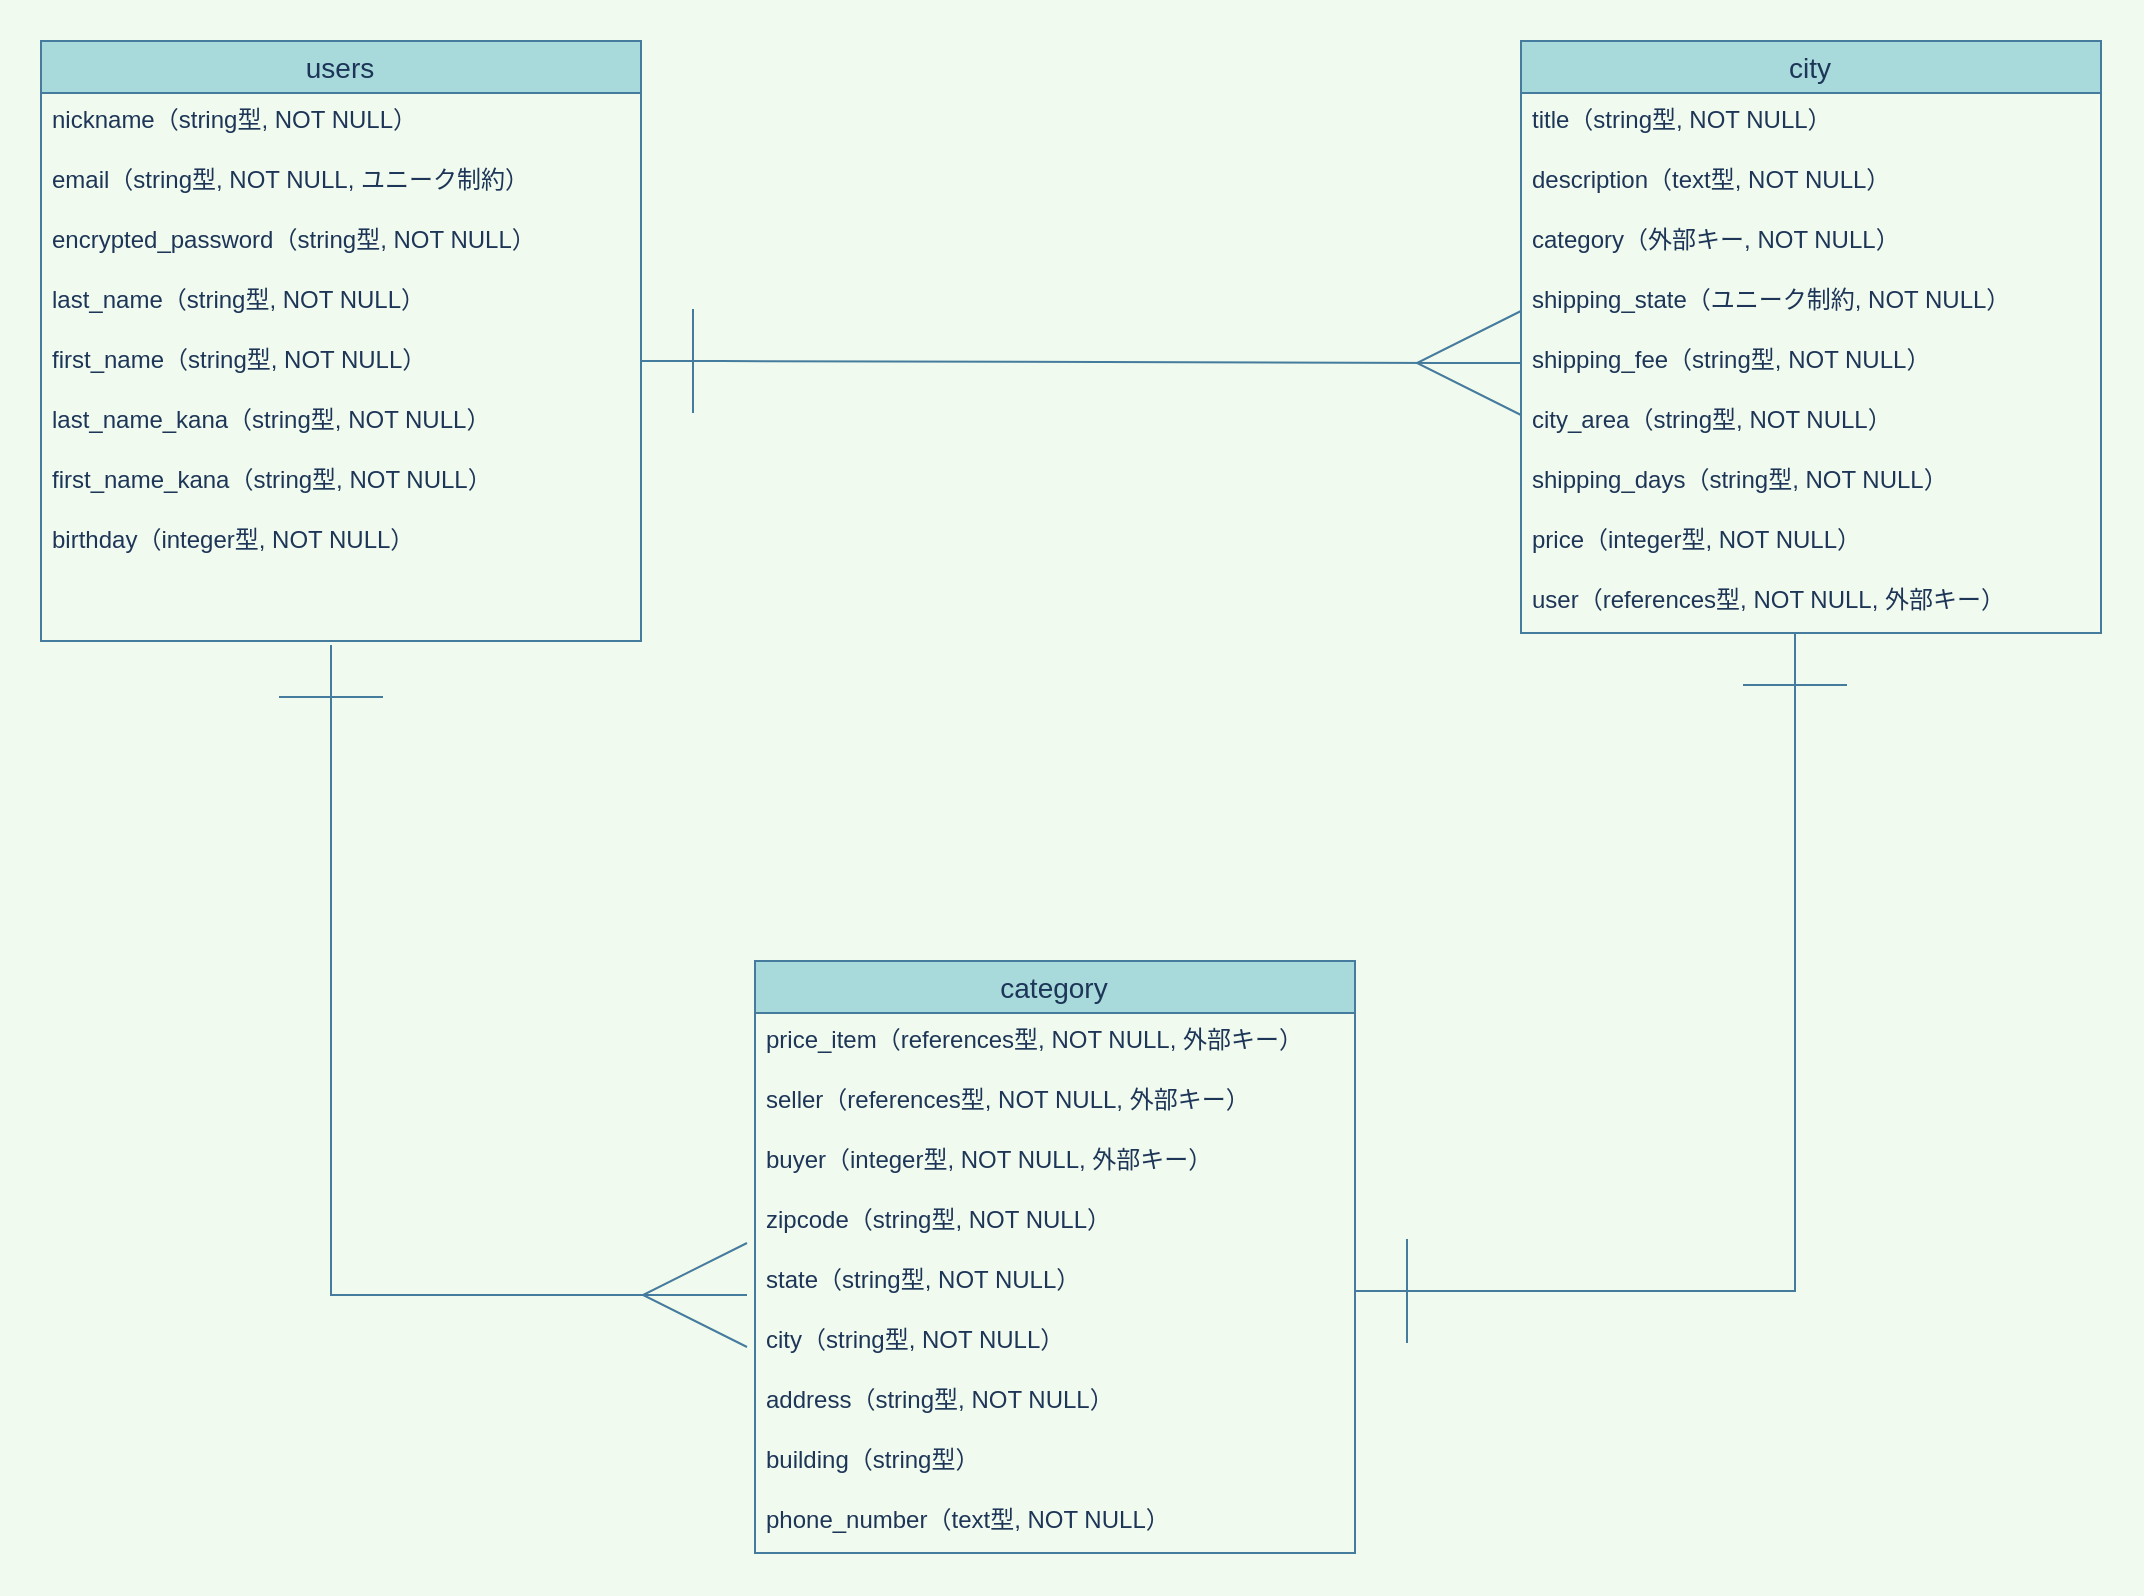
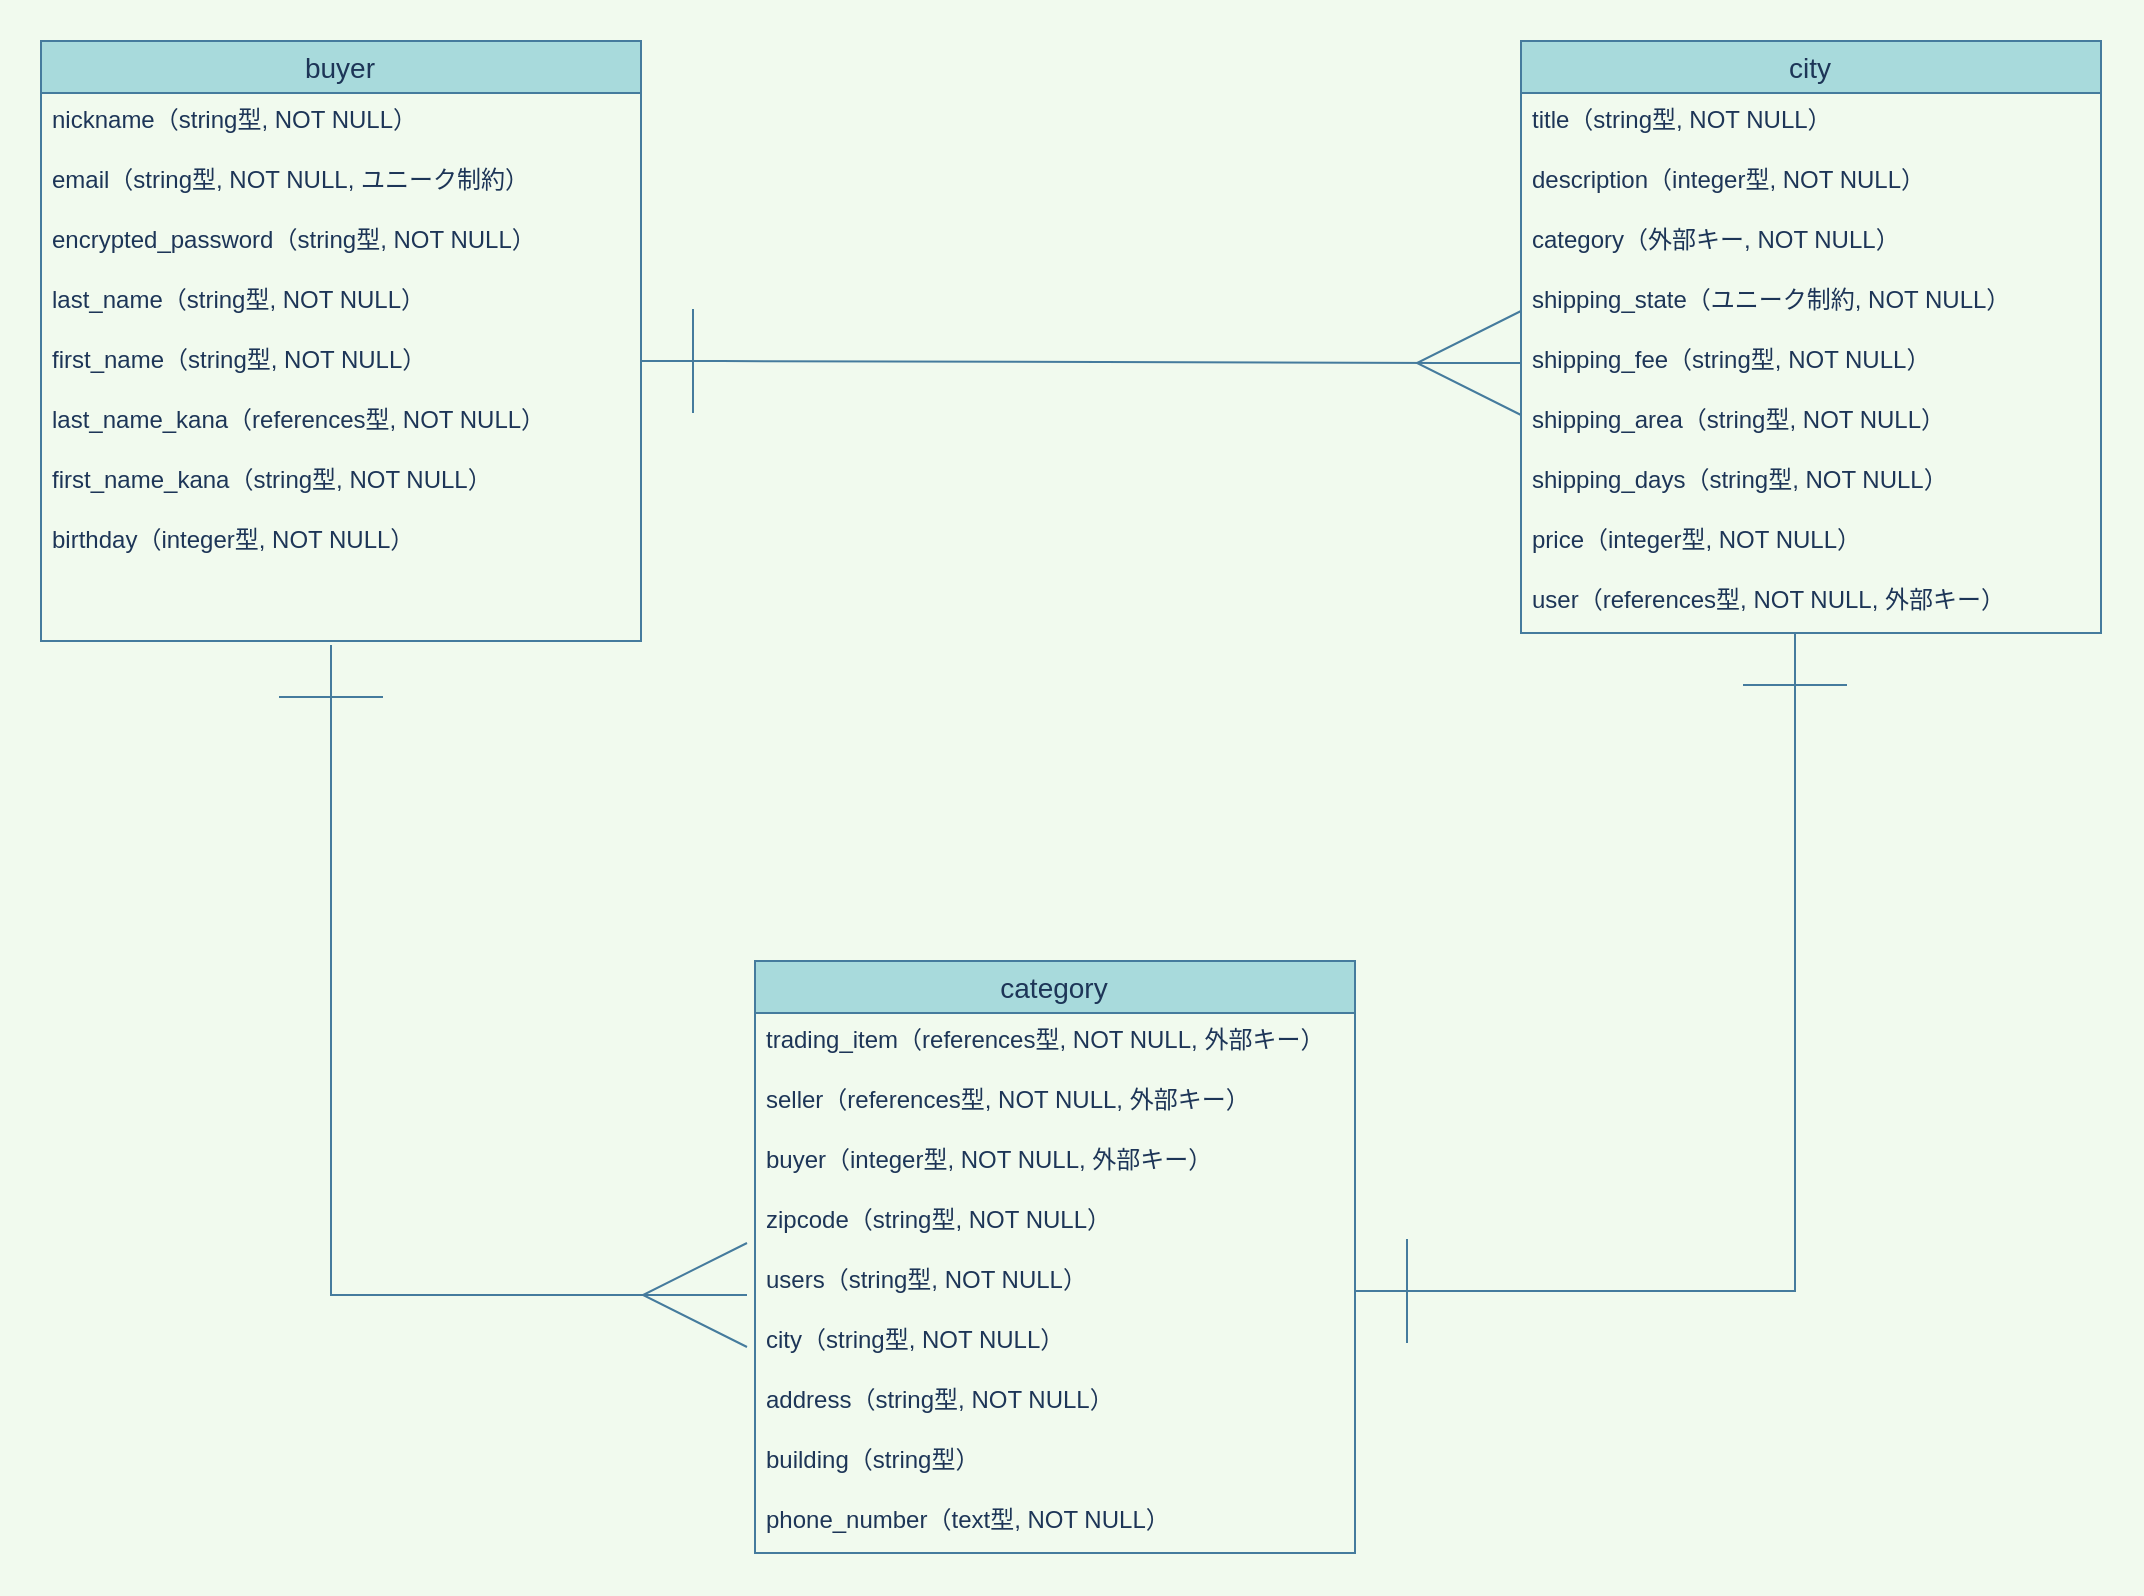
node "users": label "users" -> "buyer"
node "description（text型, NOT NULL）": label "description（text型, NOT NULL）" -> "description（integer型, NOT NULL）"
node "last_name_kana（string型, NOT NULL）": label "last_name_kana（string型, NOT NULL）" -> "last_name_kana（references型, NOT NULL）"
node "city_area（string型, NOT NULL）": label "city_area（string型, NOT NULL）" -> "shipping_area（string型, NOT NULL）"
node "price_item（references型, NOT NULL, 外部キー）": label "price_item（references型, NOT NULL, 外部キー）" -> "trading_item（references型, NOT NULL, 外部キー）"
node "state（string型, NOT NULL）": label "state（string型, NOT NULL）" -> "users（string型, NOT NULL）"
